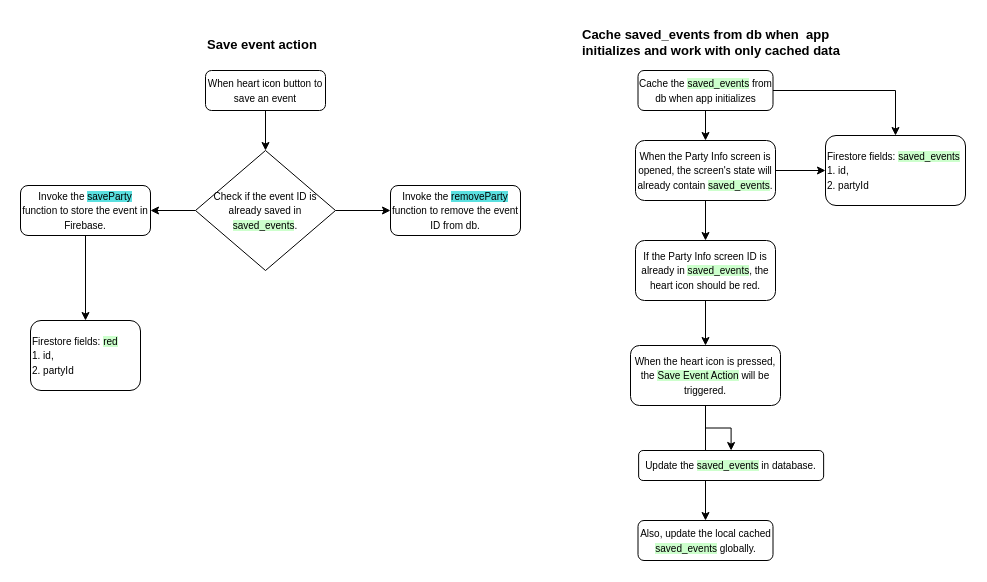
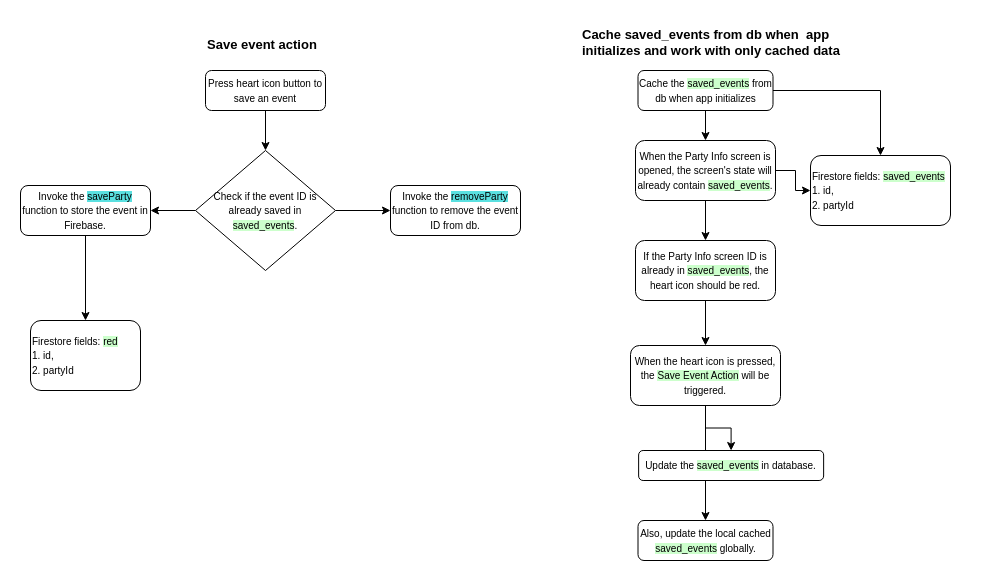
node "When heart icon button to save an event": label "When heart icon button to save an event" -> "Press heart icon button to save an event"
node "Firestore fields: saved_events 1. id, 2. partyId": moved (896, 171) -> (881, 191)
